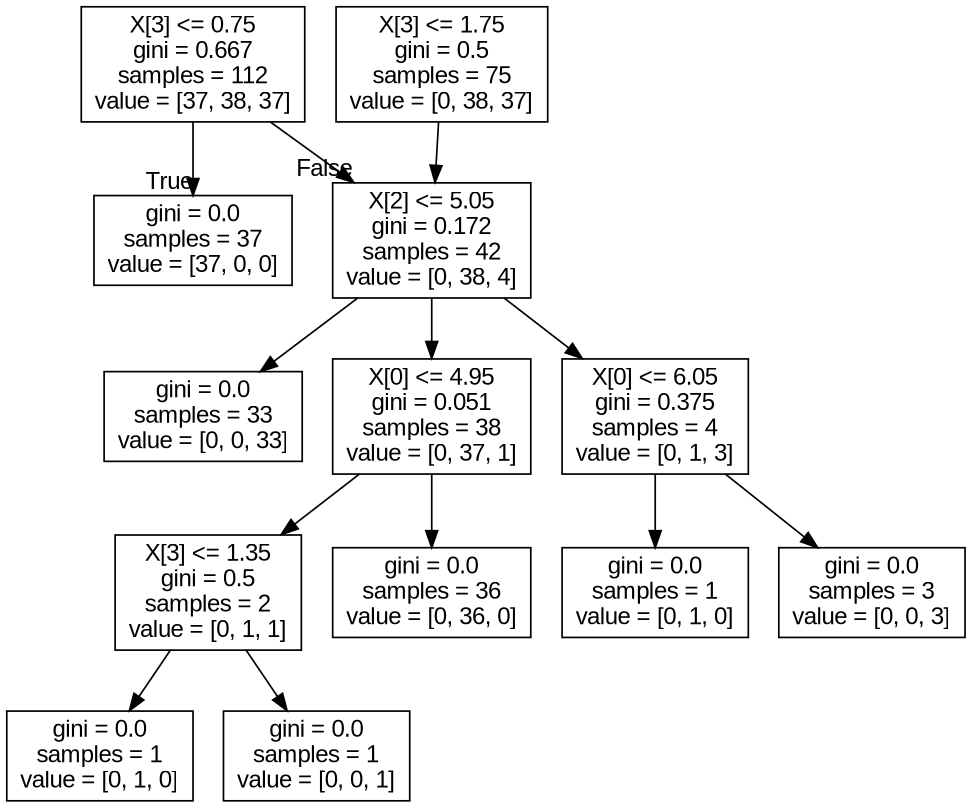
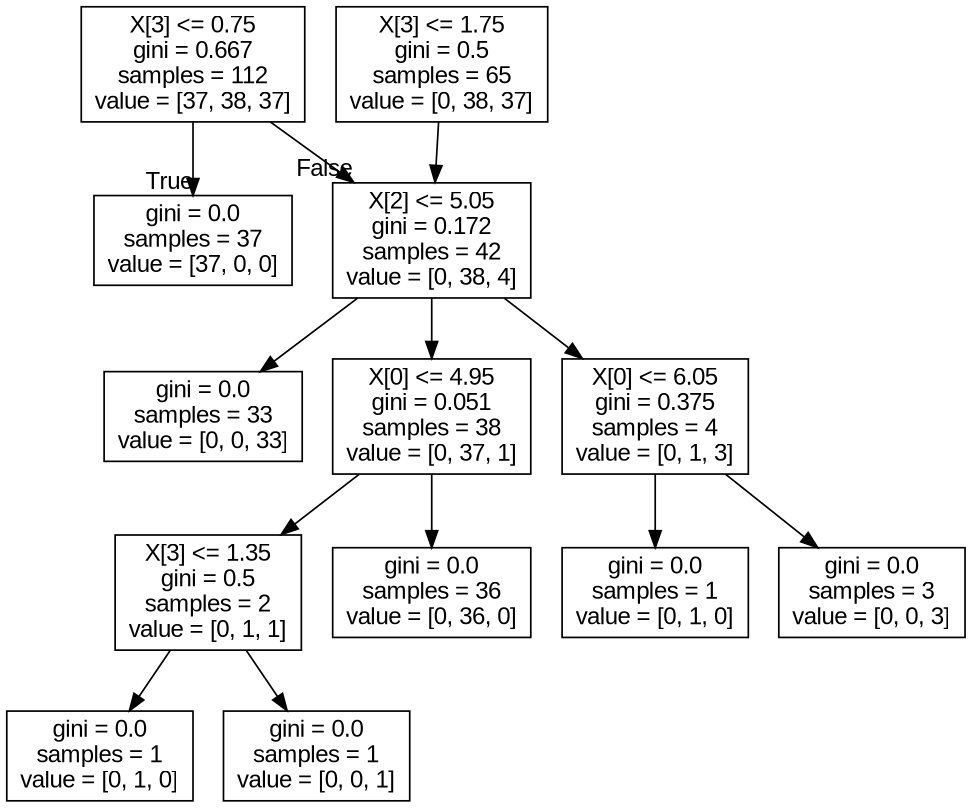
node "X[3] <= 1.75 gini = 0.5 samples = 75 value = [0, 38, 37]": label "X[3] <= 1.75 gini = 0.5 samples = 75 value = [0, 38, 37]" -> "X[3] <= 1.75 gini = 0.5 samples = 65 value = [0, 38, 37]"
